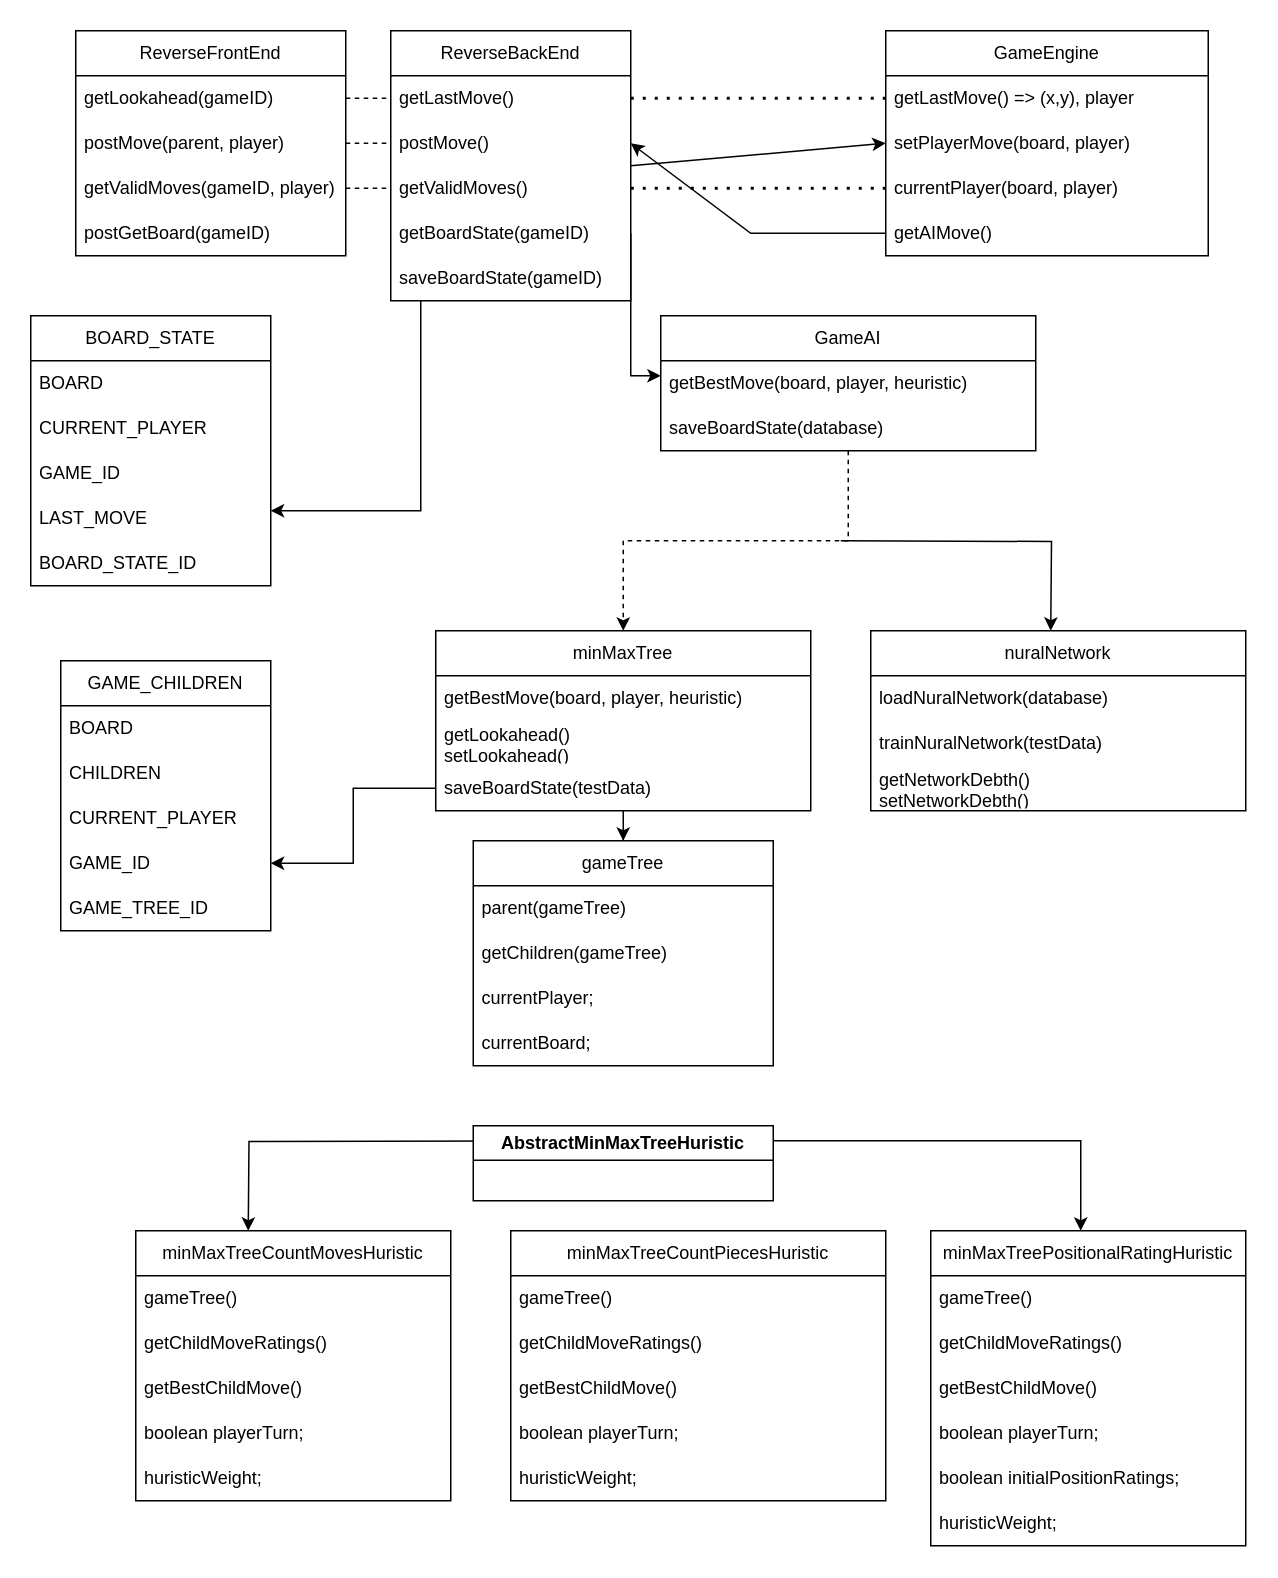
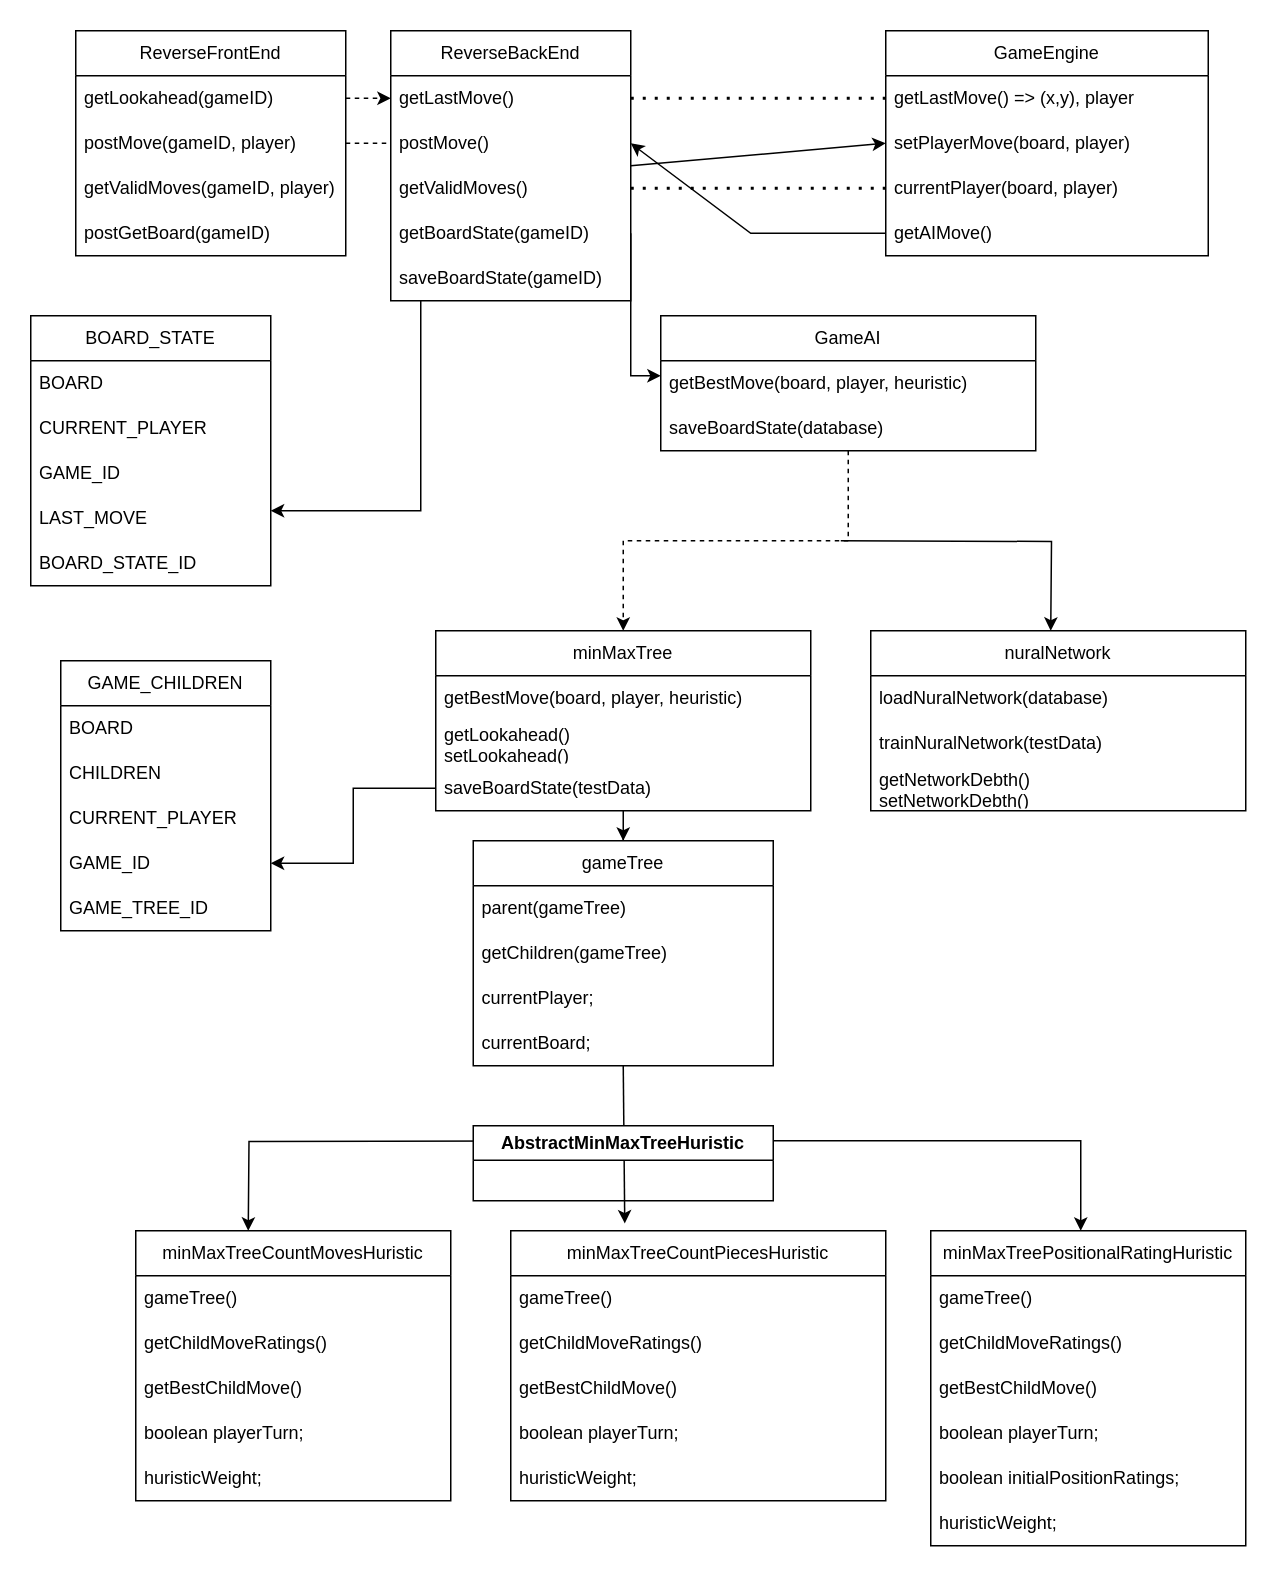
edge "getLookahead(gameID)" -- "getLastMove()": arrowhead none -> classic
node "postMove(parent, player)": label "postMove(parent, player)" -> "postMove(gameID, player)"
edge "getValidMoves(gameID, player)" -- "getValidMoves()": removed
edge "gameTree" -> "minMaxTreeCountPiecesHuristic": added
